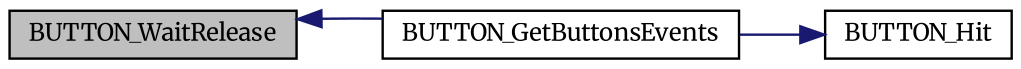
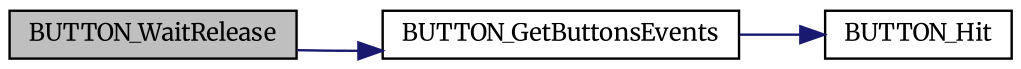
edge "BUTTON_GetButtonsEvents" -> "BUTTON_WaitRelease": reversed
